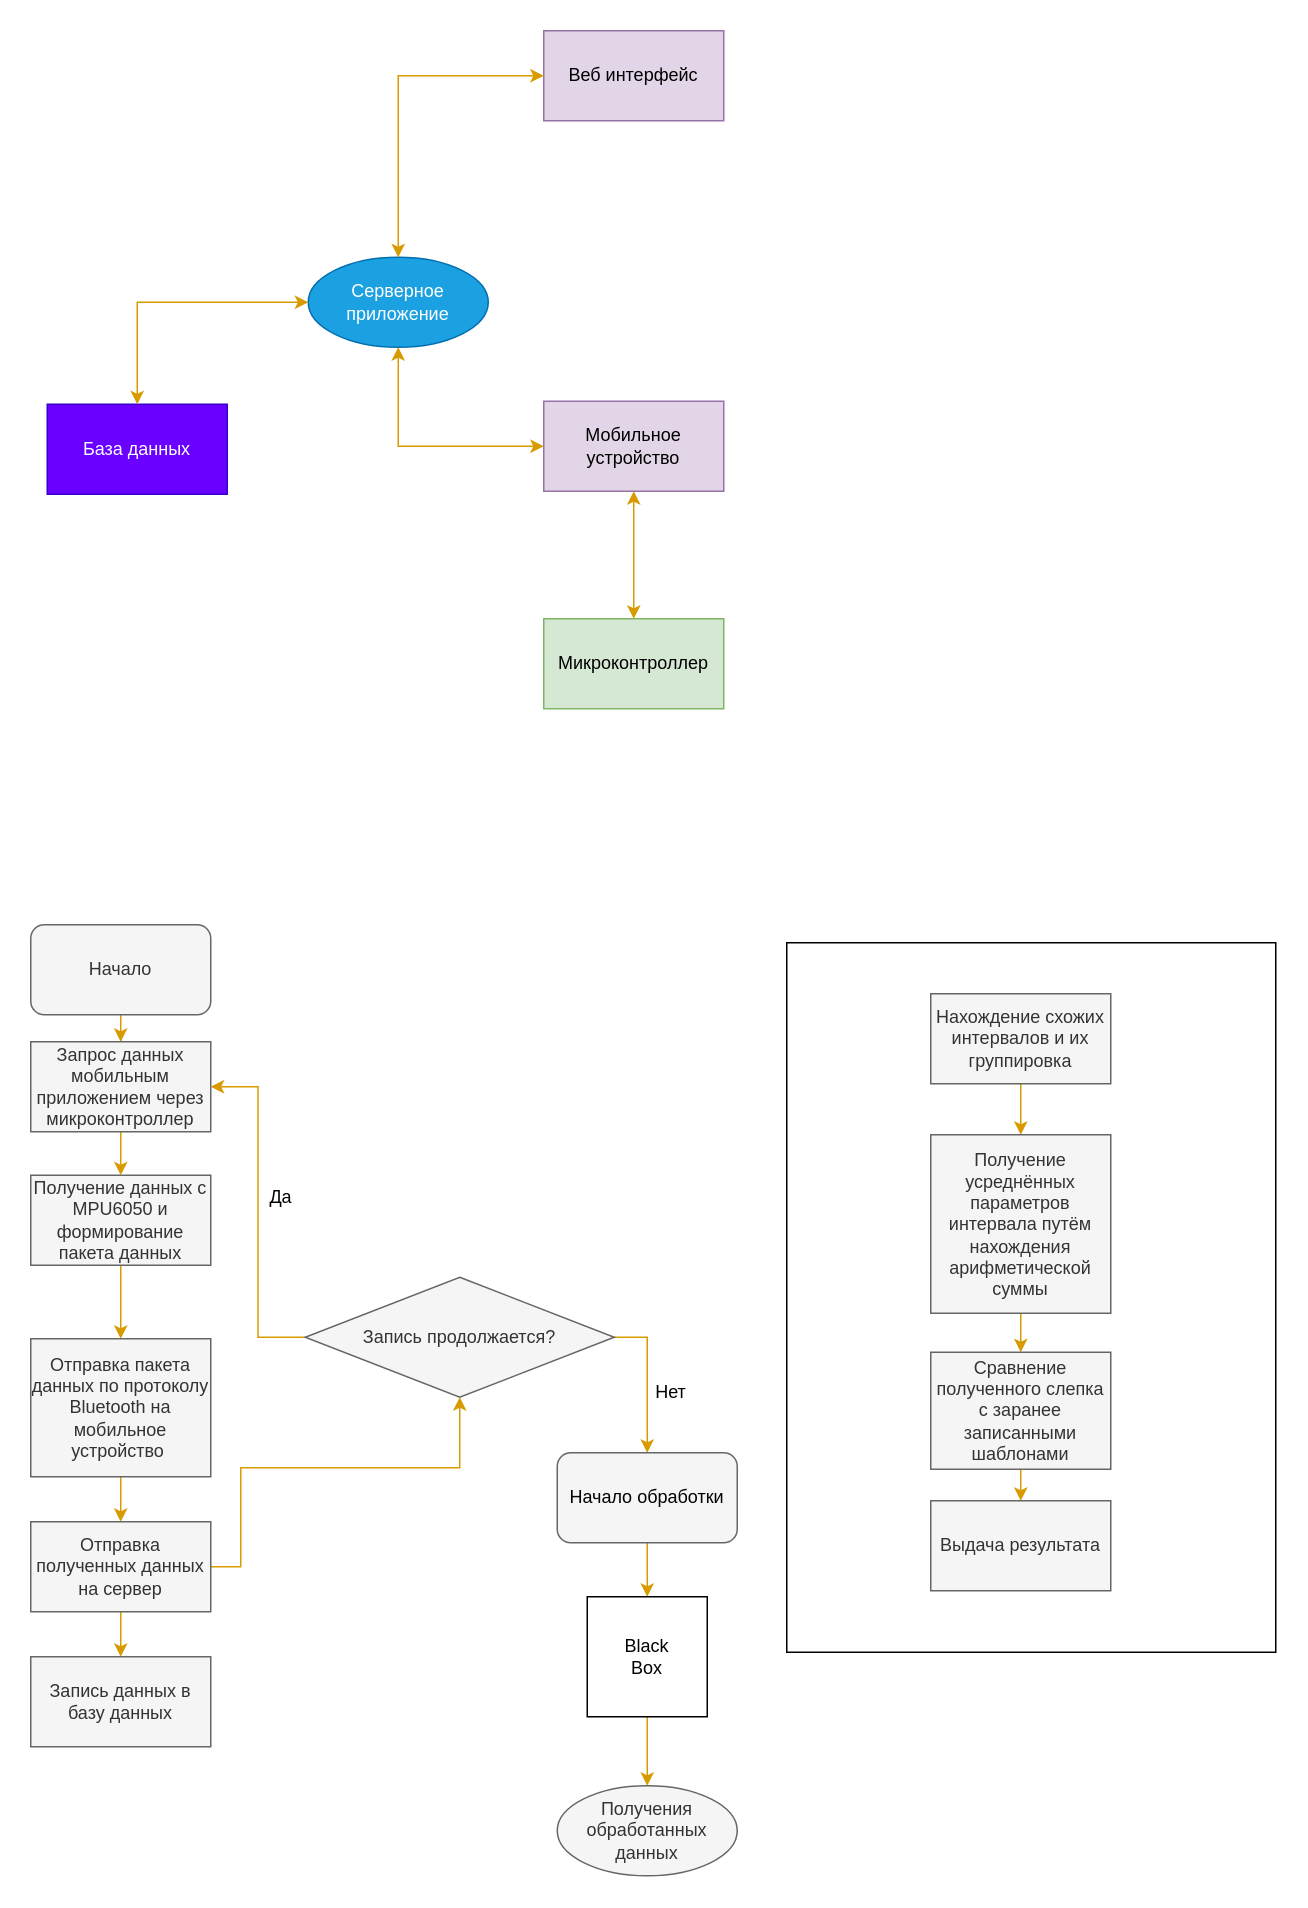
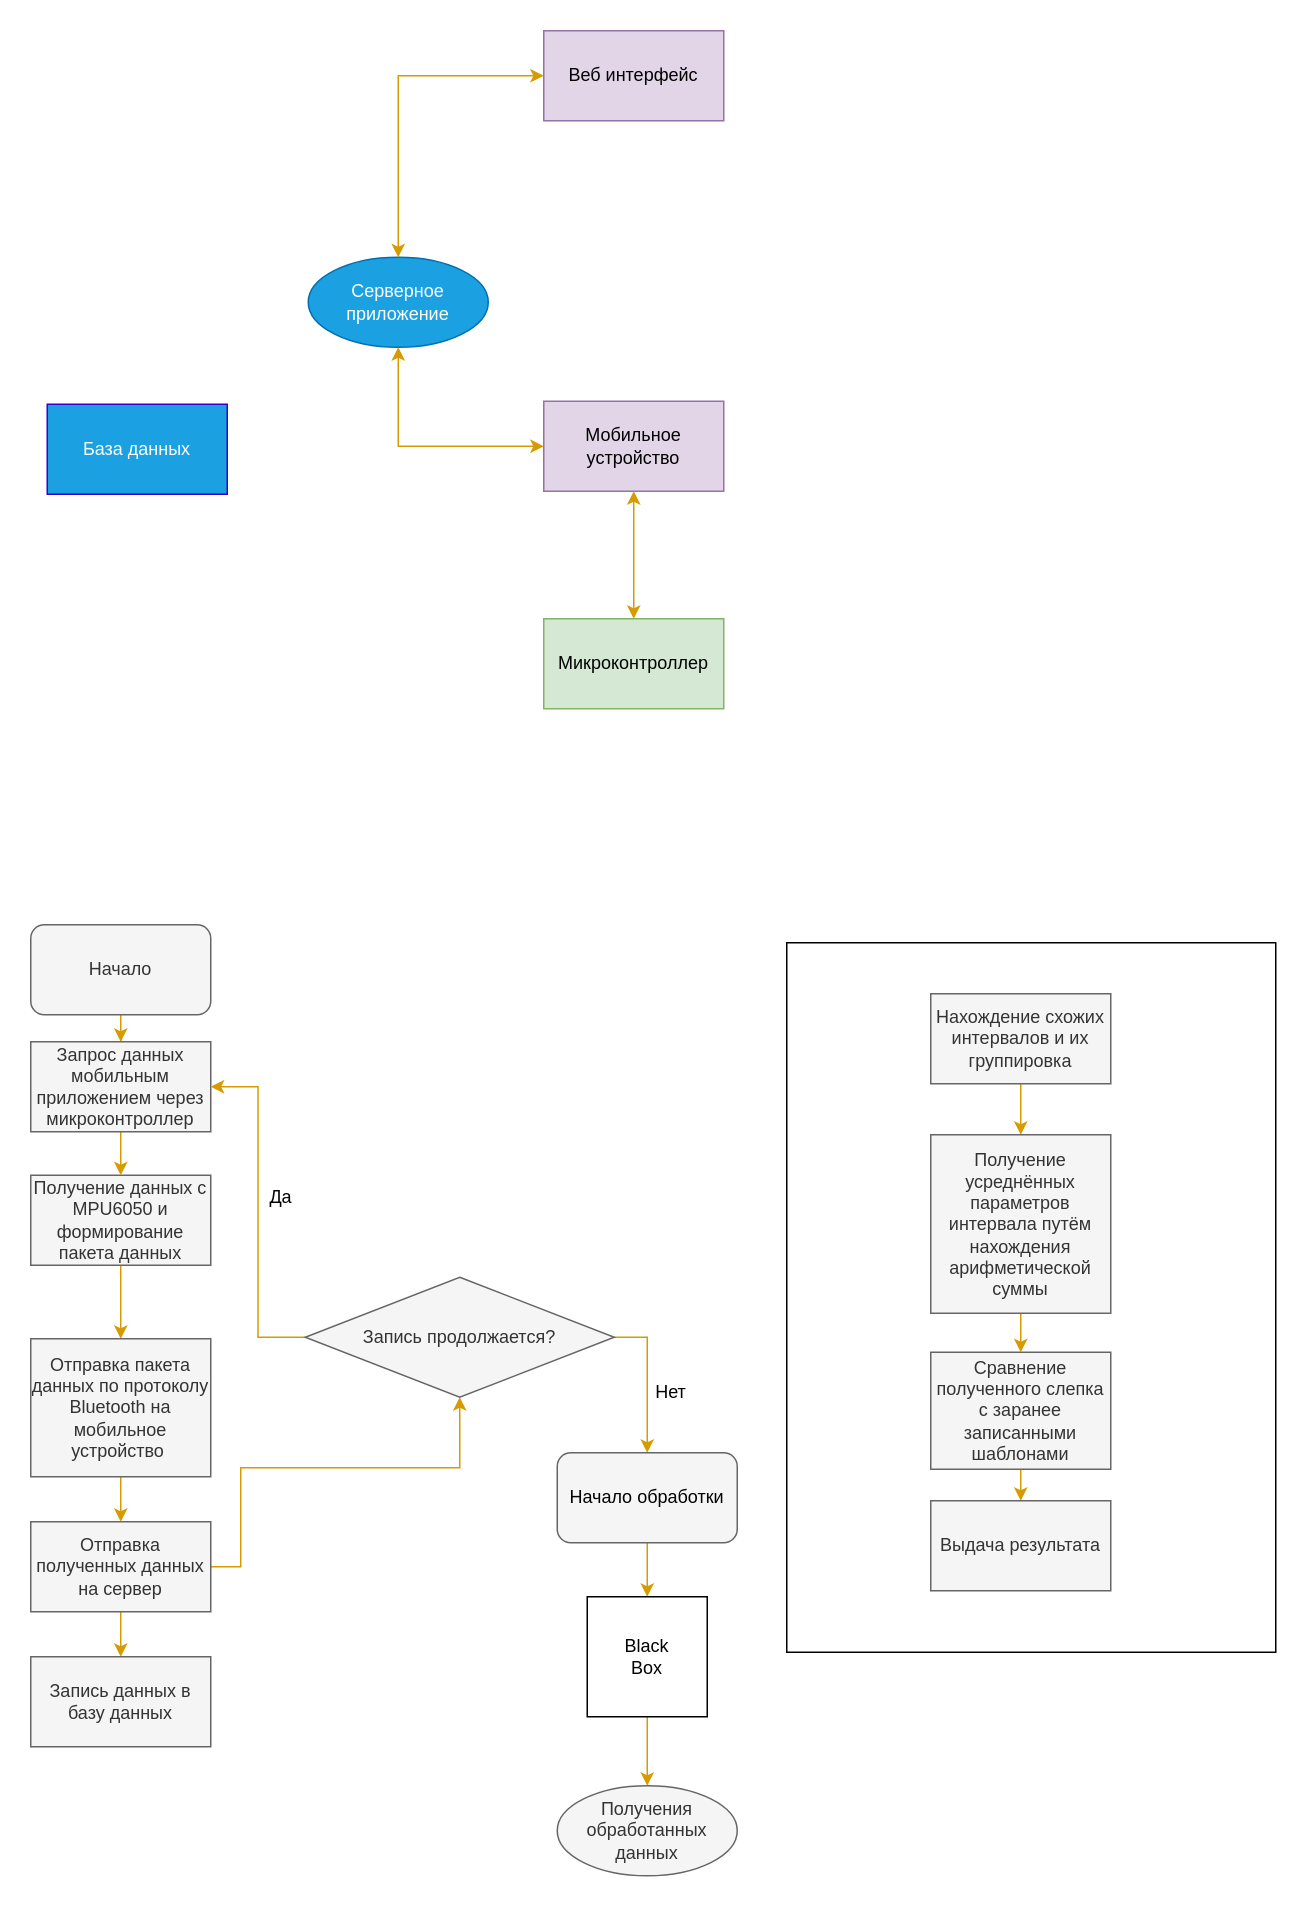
edge "Серверное приложение" -- "База данных": removed
node "База данных": fillcolor #6a00ff -> #1ba1e2
